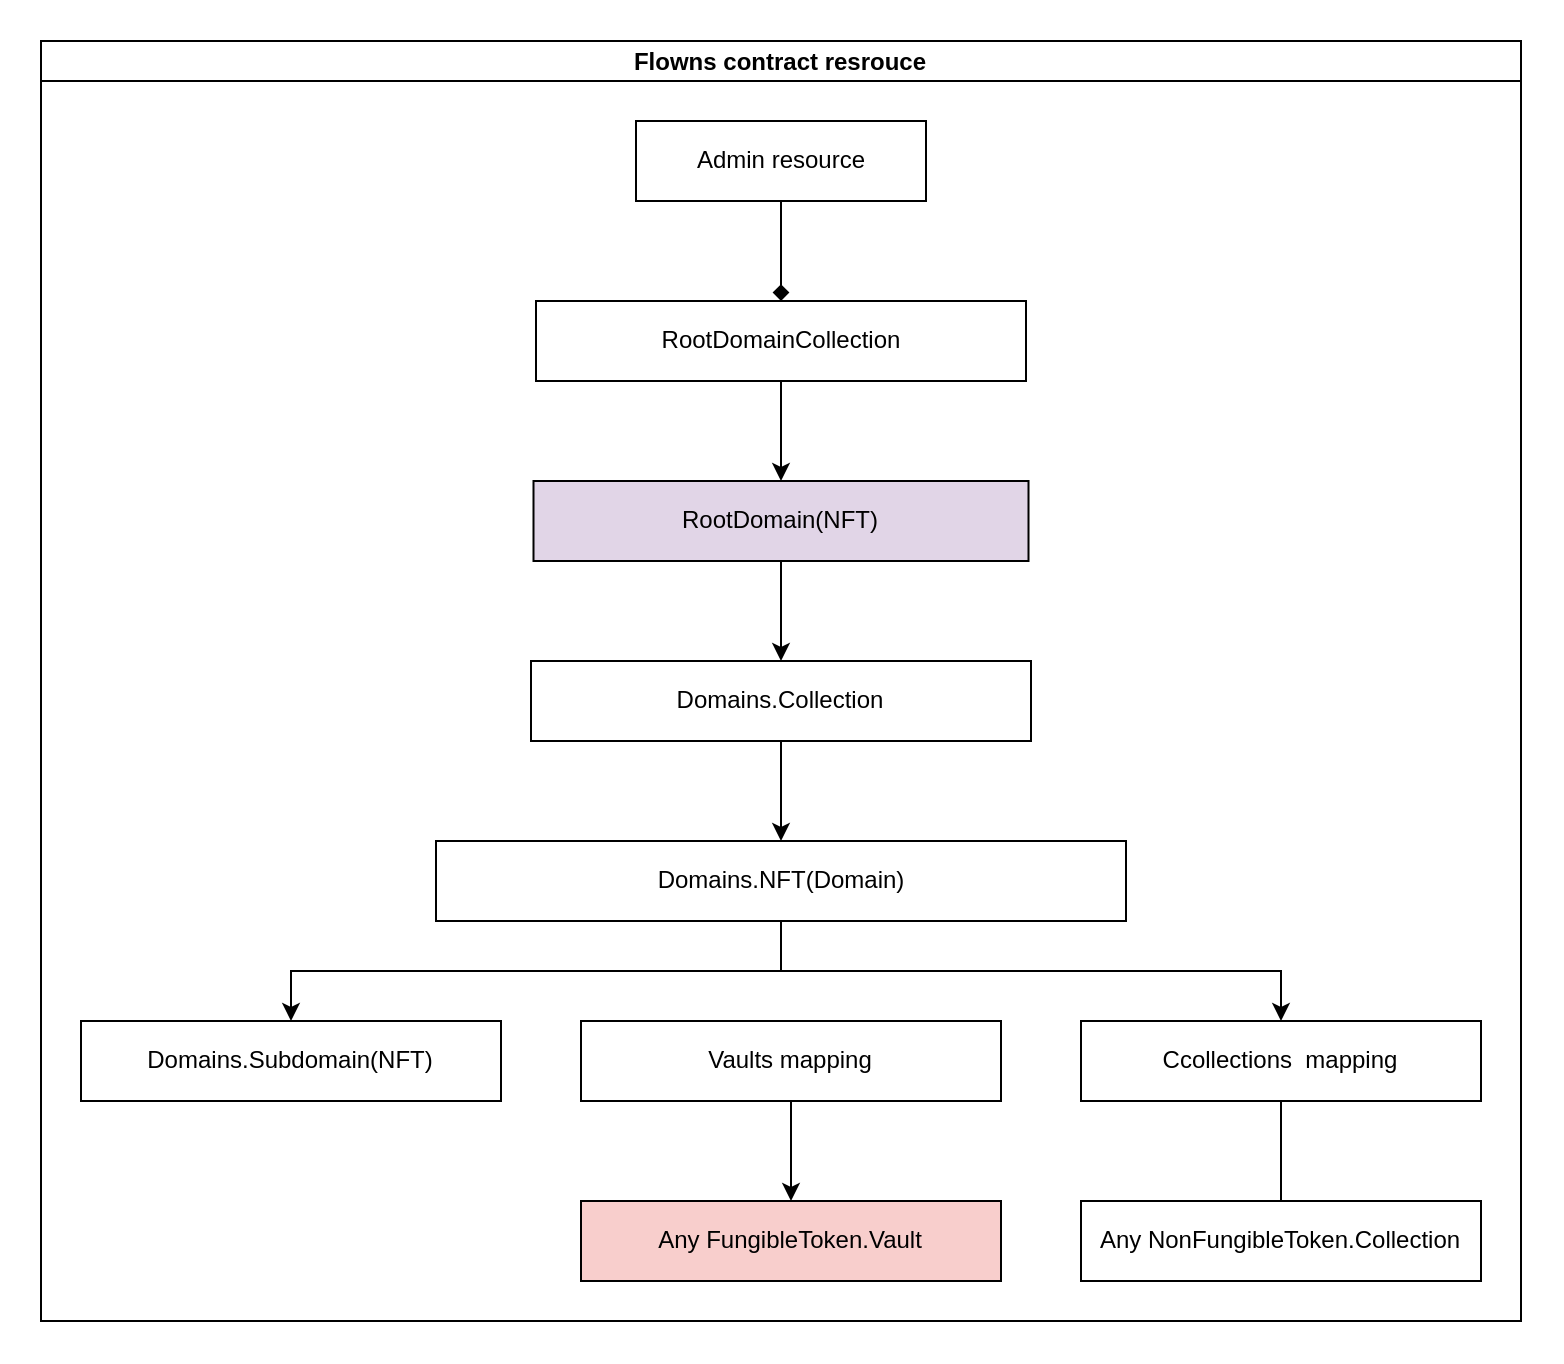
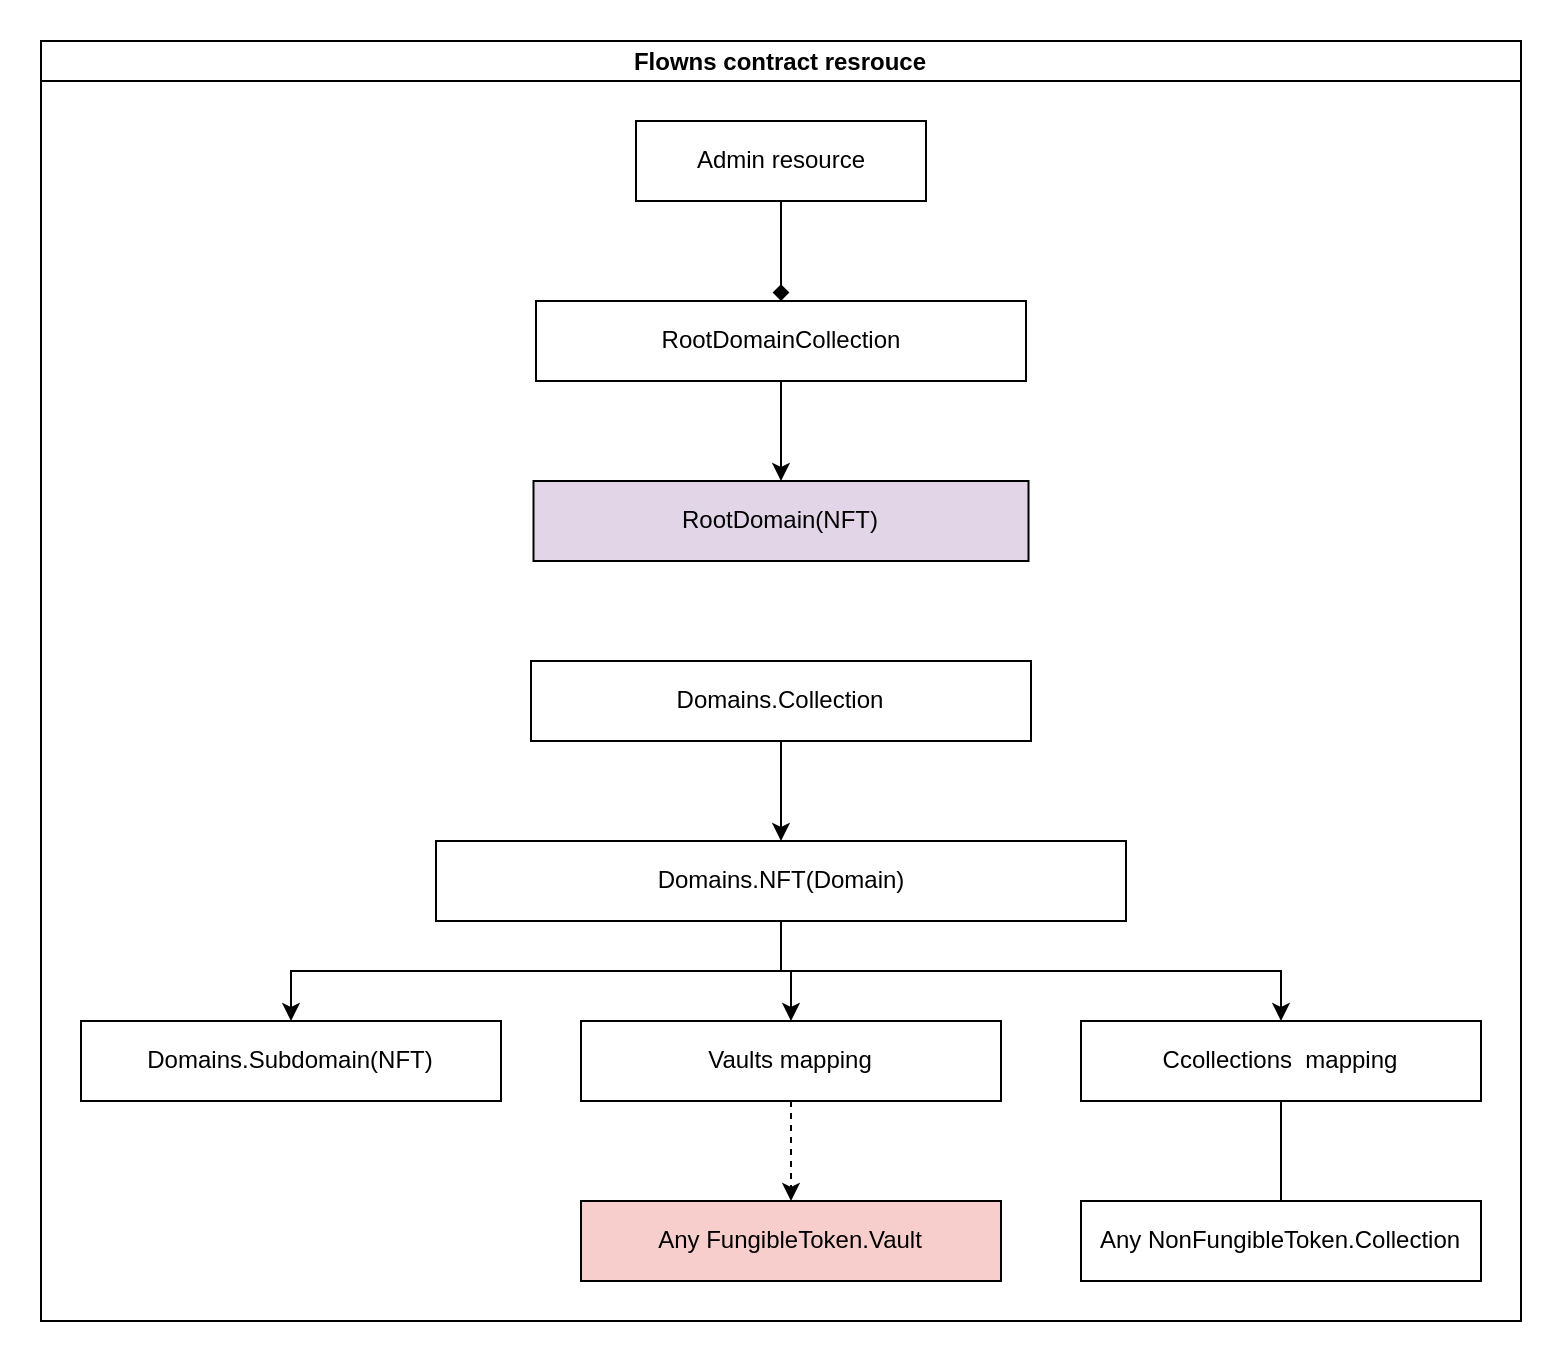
edge "RootDomain(NFT)" -> "Domains.Collection": removed
edge "Domains.NFT(Domain)" -> "Vaults mapping": added
edge "Vaults mapping" -> "Any FungibleToken.Vault": style solid -> dashed
